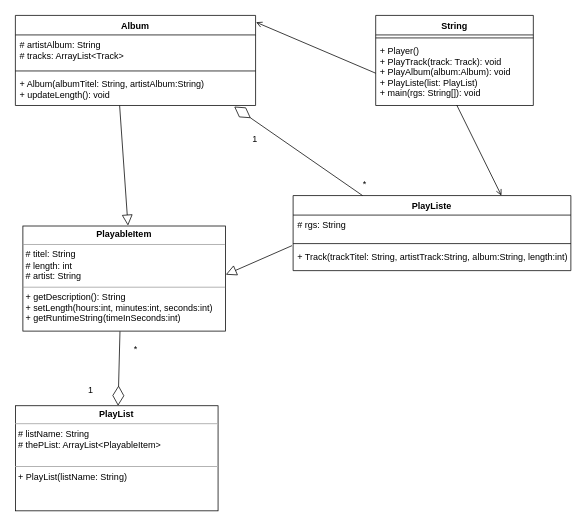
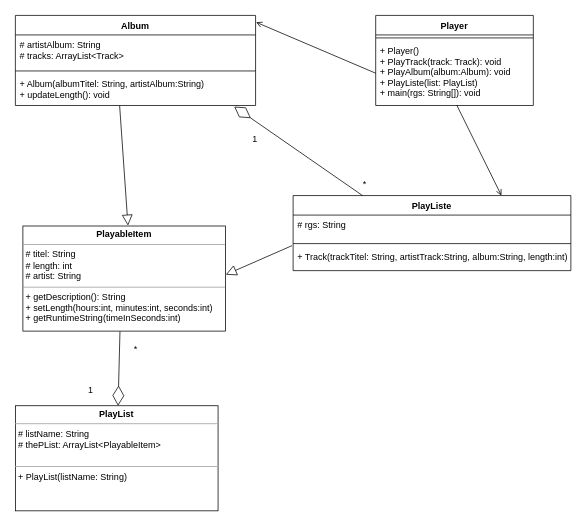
node "String": label "String" -> "Player"
